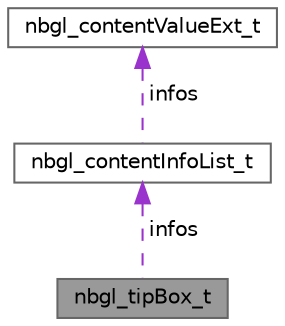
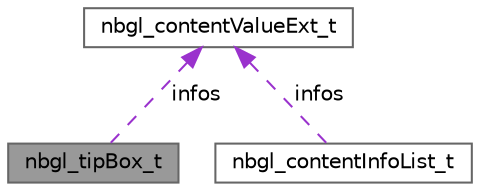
edge "nbgl_tipBox_t" -> "nbgl_contentInfoList_t": now "nbgl_tipBox_t" -> "nbgl_contentValueExt_t"
